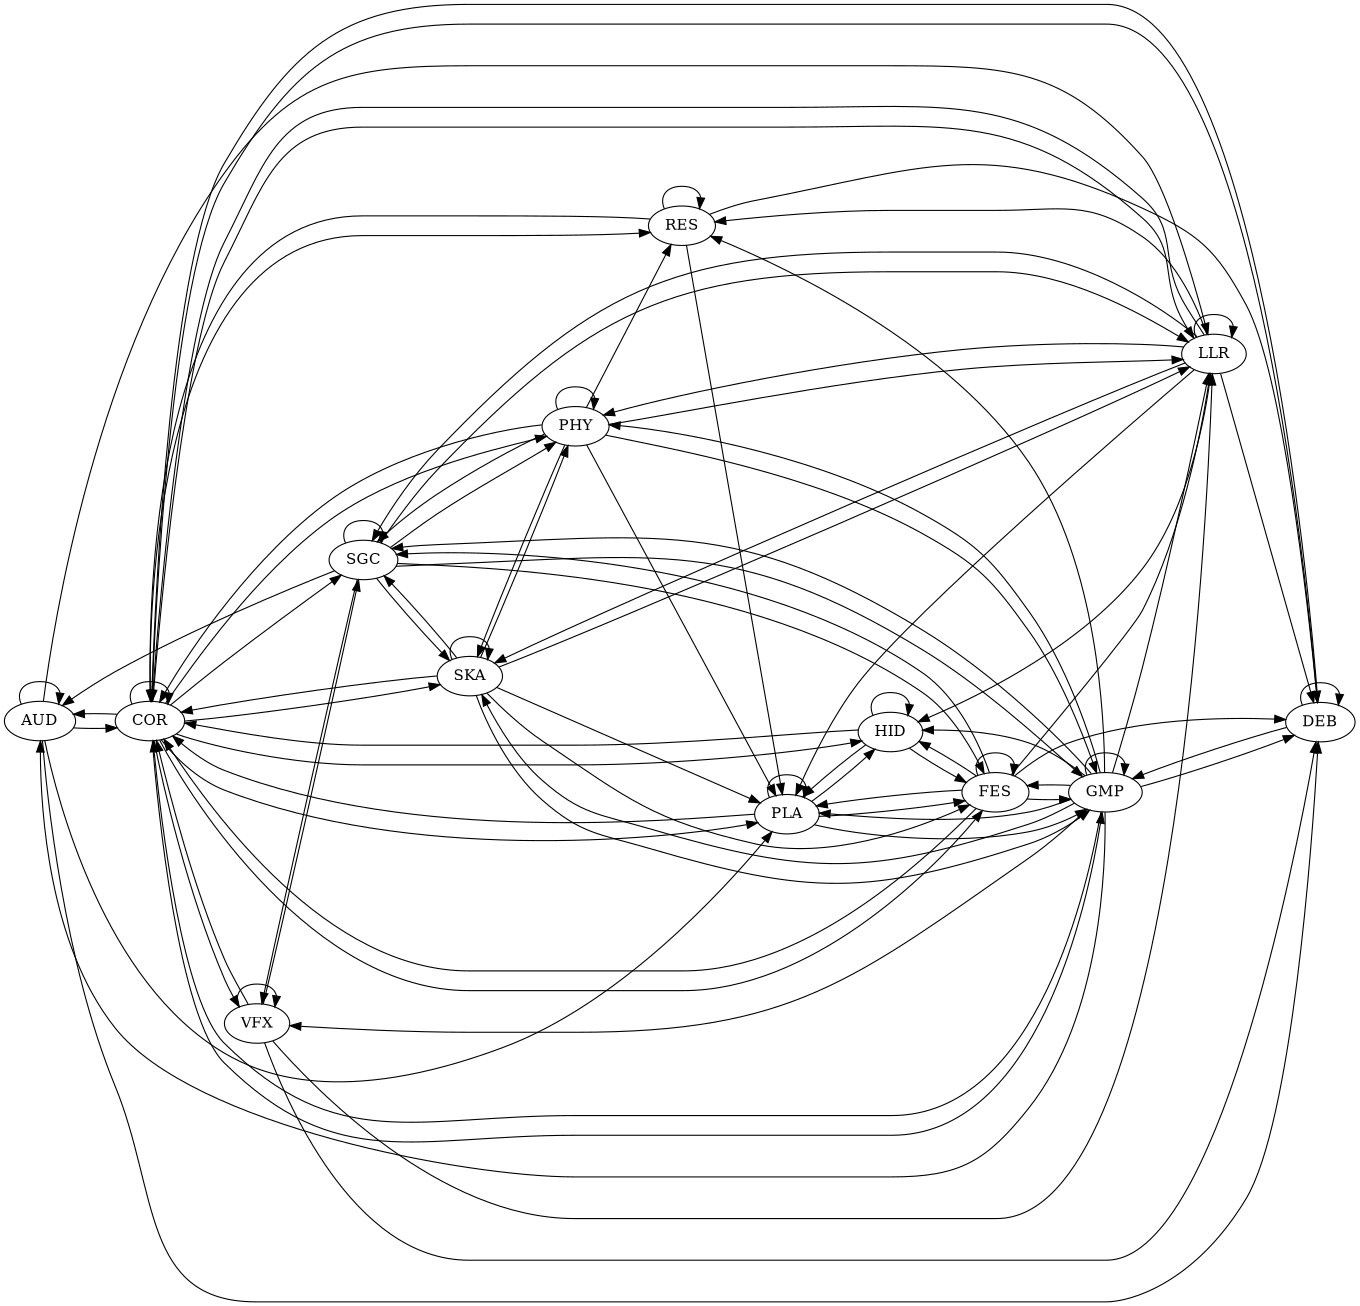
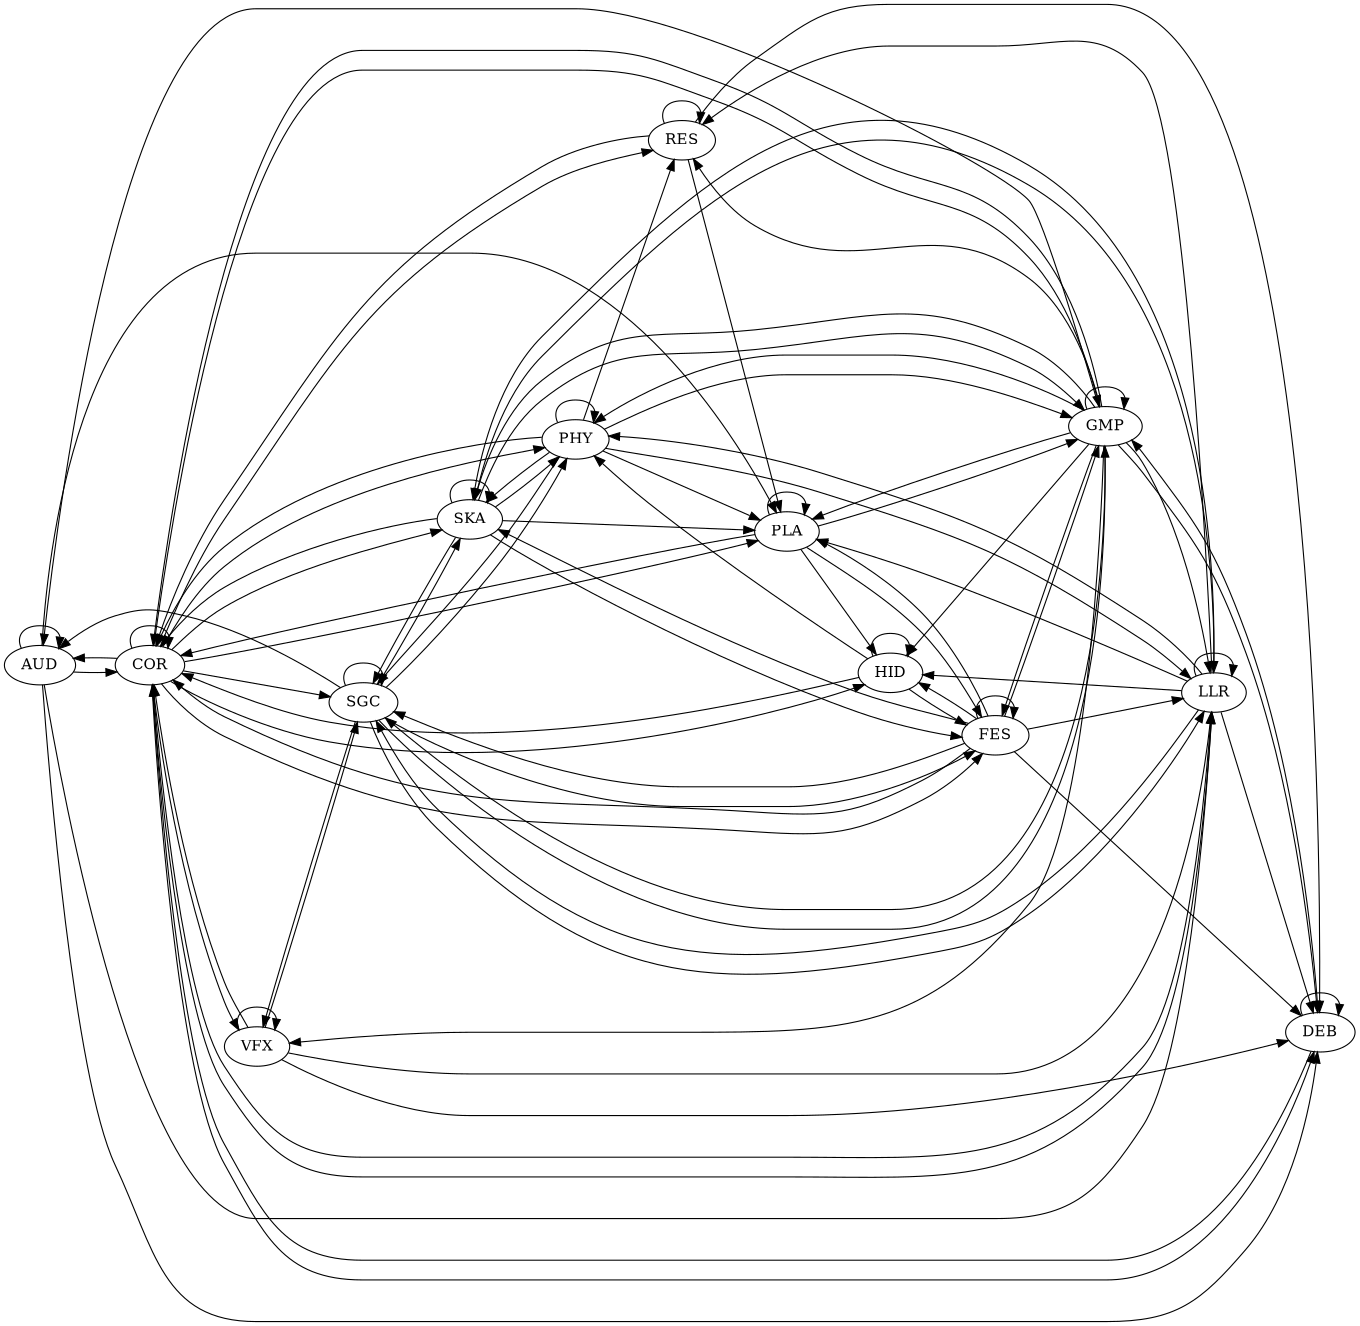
edge "FES" -> "SKA": added
edge "HID" -> "PLA": now "HID" -> "PHY"
